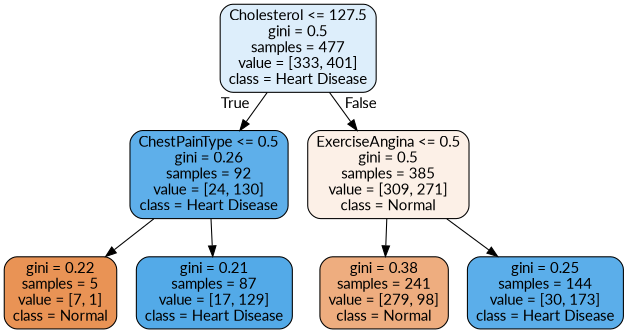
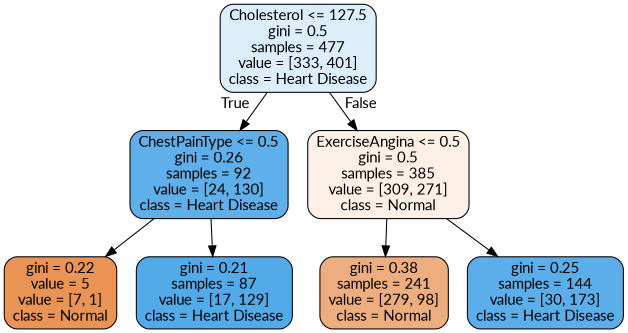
node "gini = 0.22 samples = 5 value = [7, 1] class = Normal": label "gini = 0.22 samples = 5 value = [7, 1] class = Normal" -> "gini = 0.22 value = 5 value = [7, 1] class = Normal"
